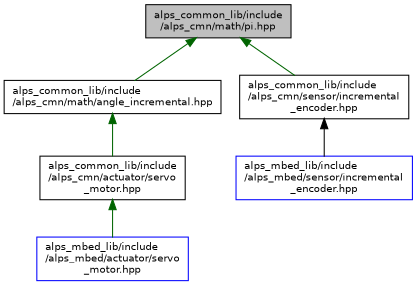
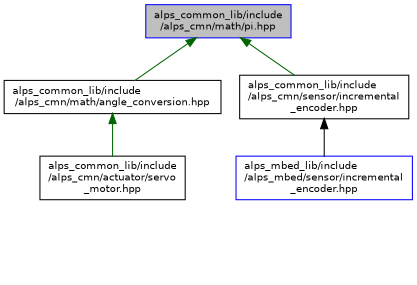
node "alps_common_lib/include /alps_cmn/math/pi.hpp": color black -> blue
node "alps_common_lib/include /alps_cmn/math/angle_incremental.hpp": label "alps_common_lib/include /alps_cmn/math/angle_incremental.hpp" -> "alps_common_lib/include /alps_cmn/math/angle_conversion.hpp"
node "alps_mbed_lib/include /alps_mbed/actuator/servo _motor.hpp": removed
